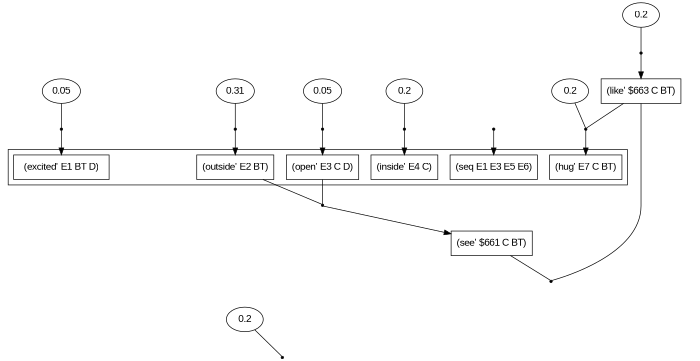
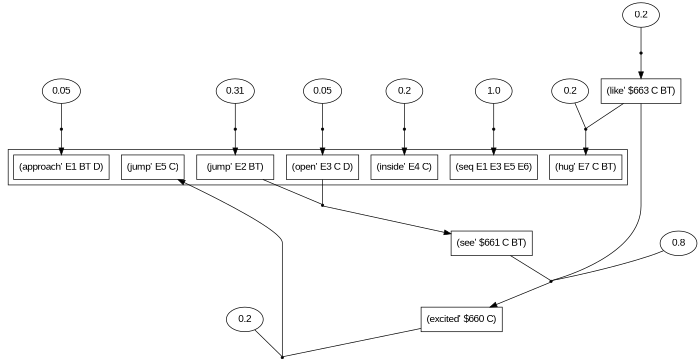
node "1.0": added
node "(excited' E1 BT D)": label "(excited' E1 BT D)" -> "(approach' E1 BT D)"
node "(jump' E5 C)": added
node "(outside' E2 BT)": label "(outside' E2 BT)" -> "(jump' E2 BT)"
node "0.8": added
node "(excited' $660 C)": added
